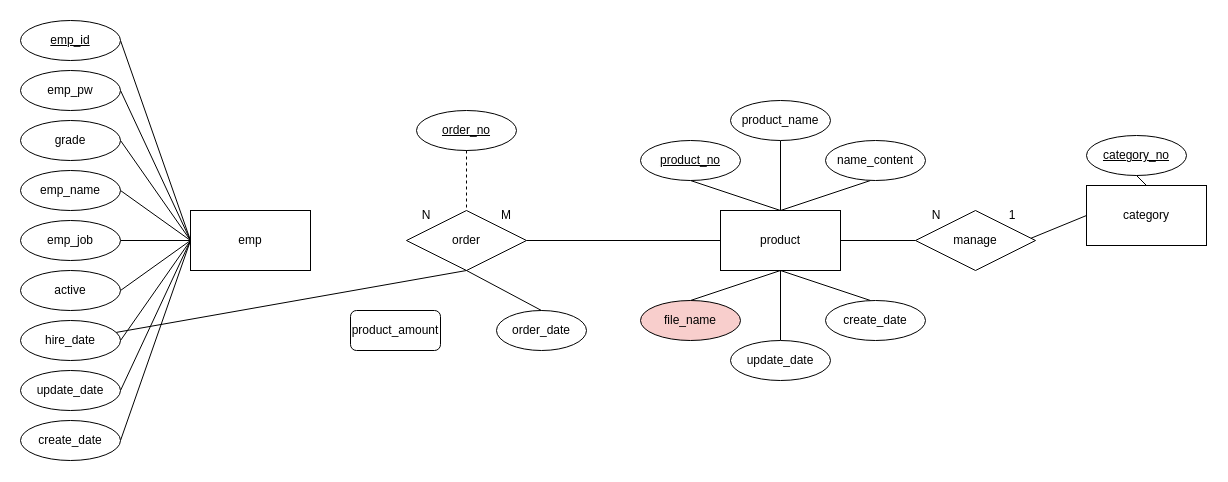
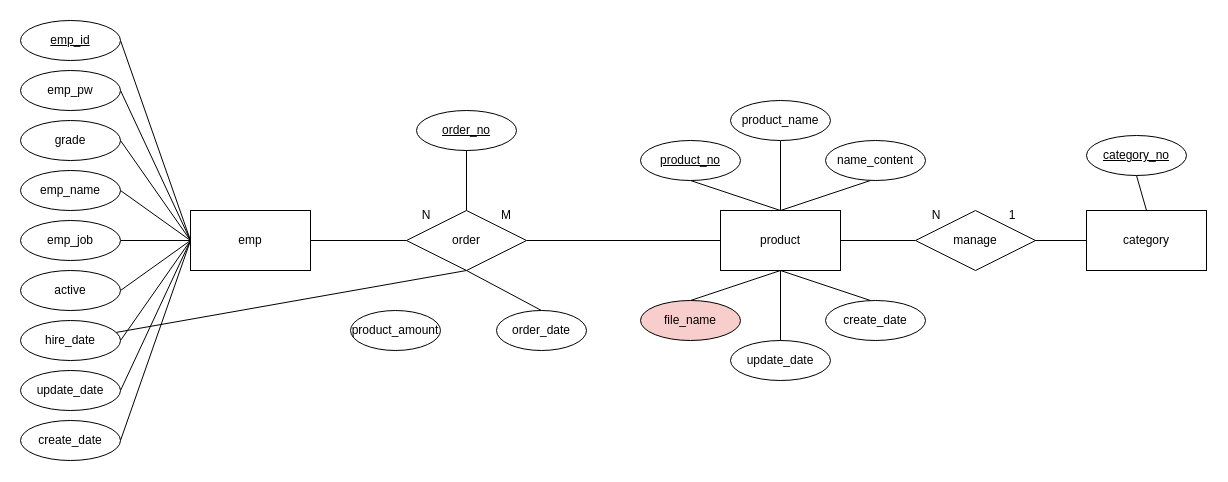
edge "order_no" -- "order": style dashed -> solid
node "category": moved (1147, 216) -> (1147, 241)
edge "emp" -- "order": added
node "product_amount": shape rounded rectangle -> ellipse
